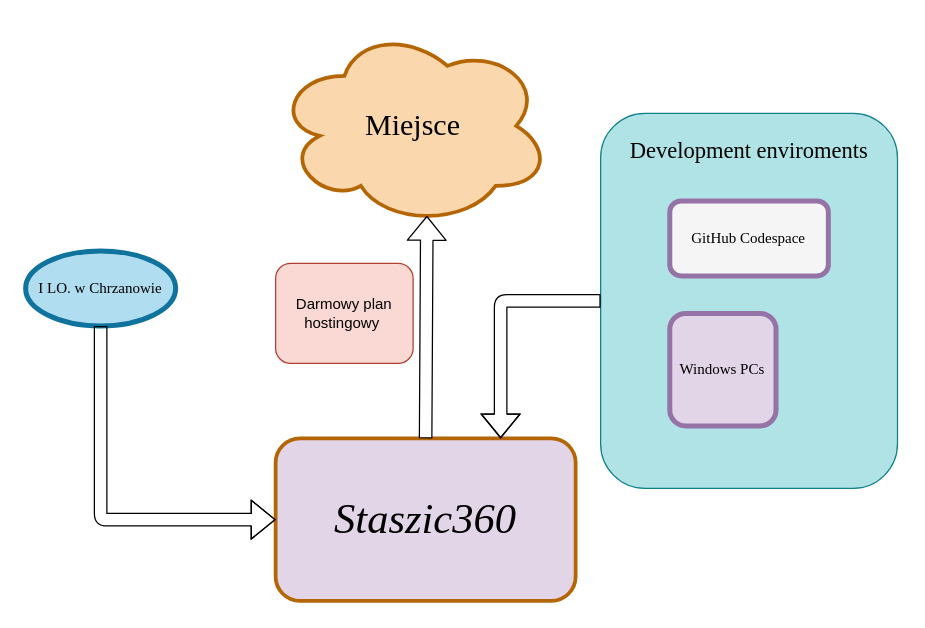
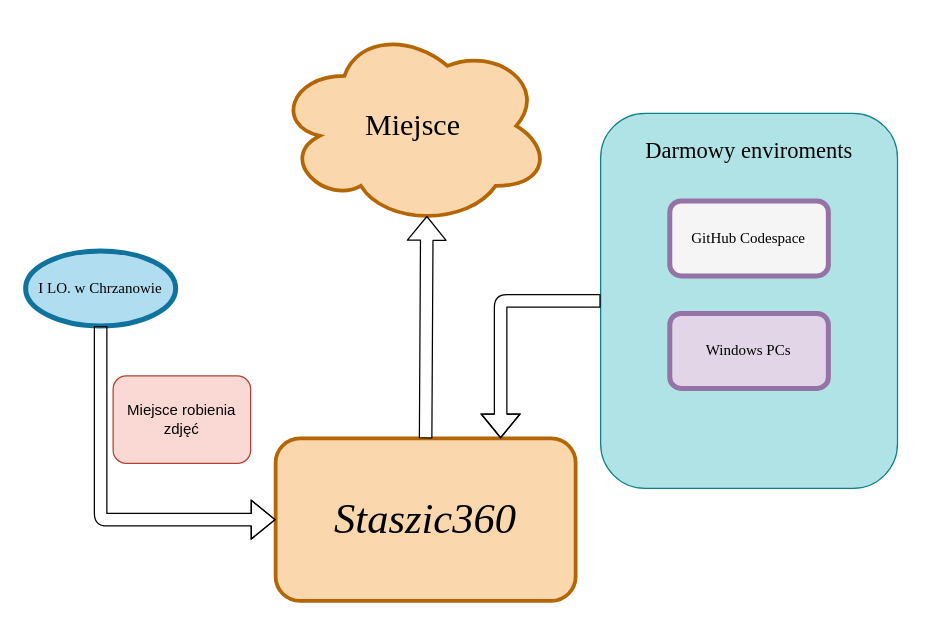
node "Development enviroments": label "Development enviroments" -> "Darmowy enviroments"
node "Darmowy plan hostingowy": removed
node "Windows PCs": size 106x113 -> 159x75
node "Miejsce robienia zdjęć": added
node "Staszic360": fillcolor #e1d5e7 -> #fad7ac
